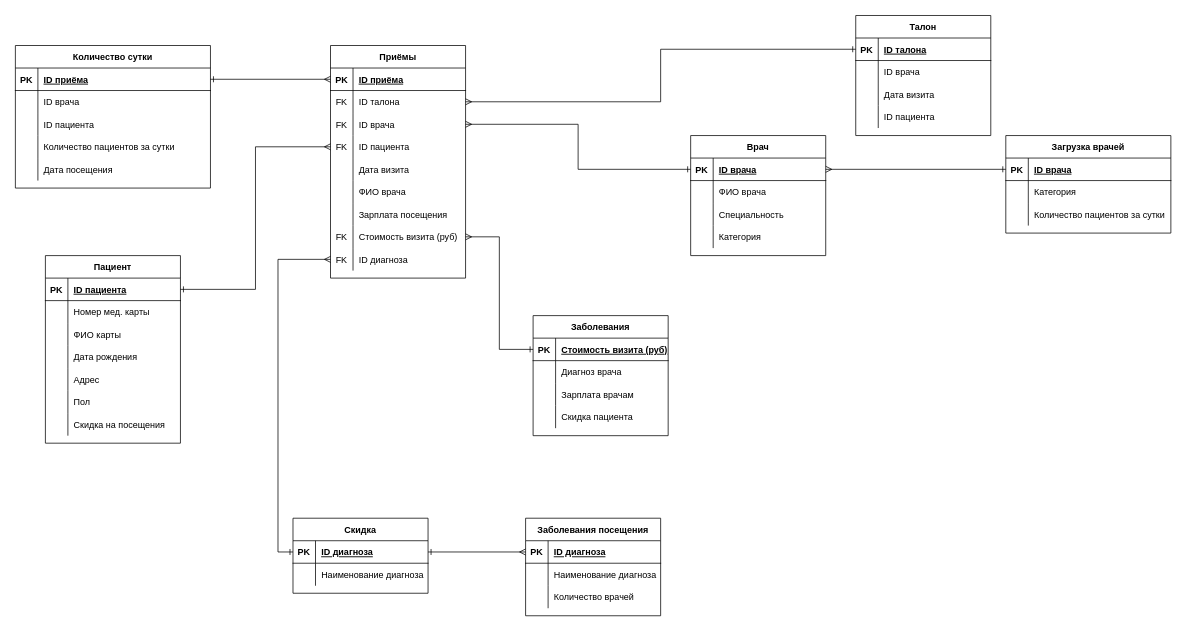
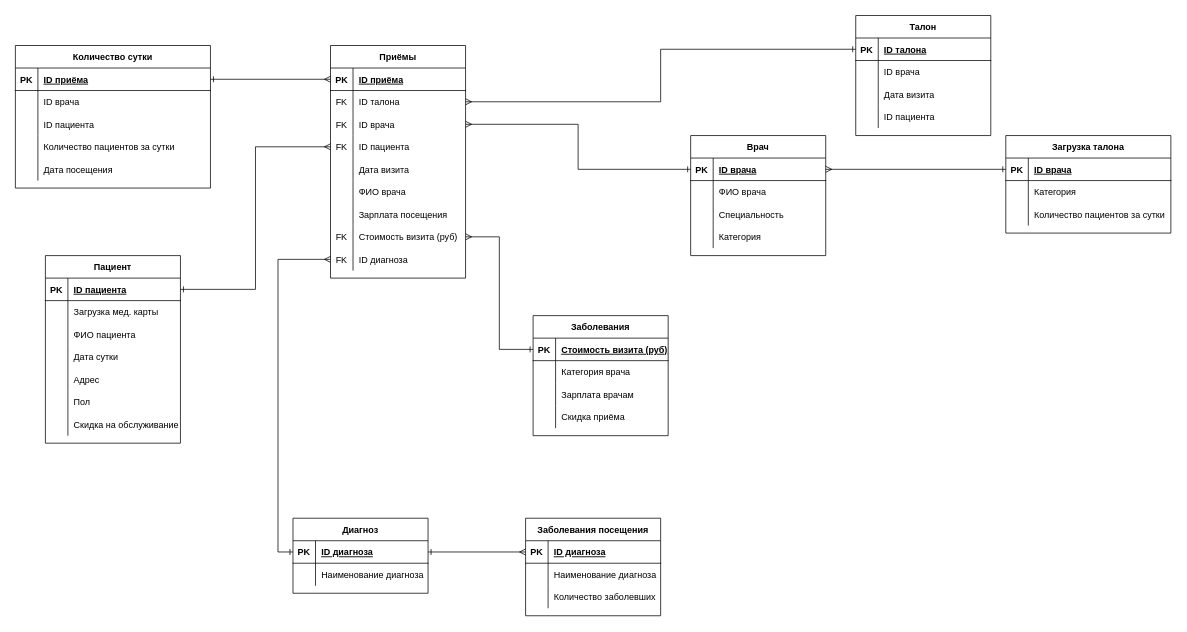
node "Загрузка врачей": label "Загрузка врачей" -> "Загрузка талона"
node "Номер мед. карты": label "Номер мед. карты" -> "Загрузка мед. карты"
node "ФИО карты": label "ФИО карты" -> "ФИО пациента"
node "Дата рождения": label "Дата рождения" -> "Дата сутки"
node "Диагноз врача": label "Диагноз врача" -> "Категория врача"
node "Скидка пациента": label "Скидка пациента" -> "Скидка приёма"
node "Скидка на посещения": label "Скидка на посещения" -> "Скидка на обслуживание"
node "Скидка": label "Скидка" -> "Диагноз"
node "Количество врачей": label "Количество врачей" -> "Количество заболевших"
